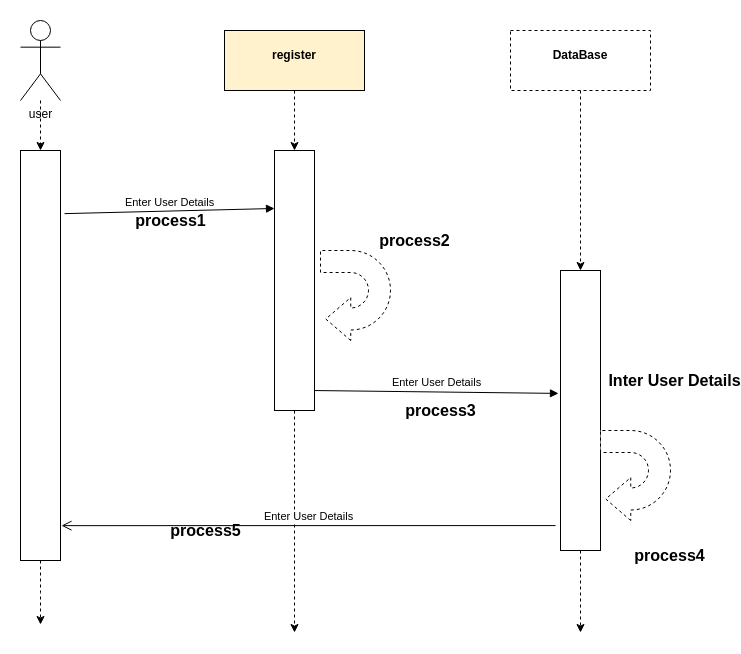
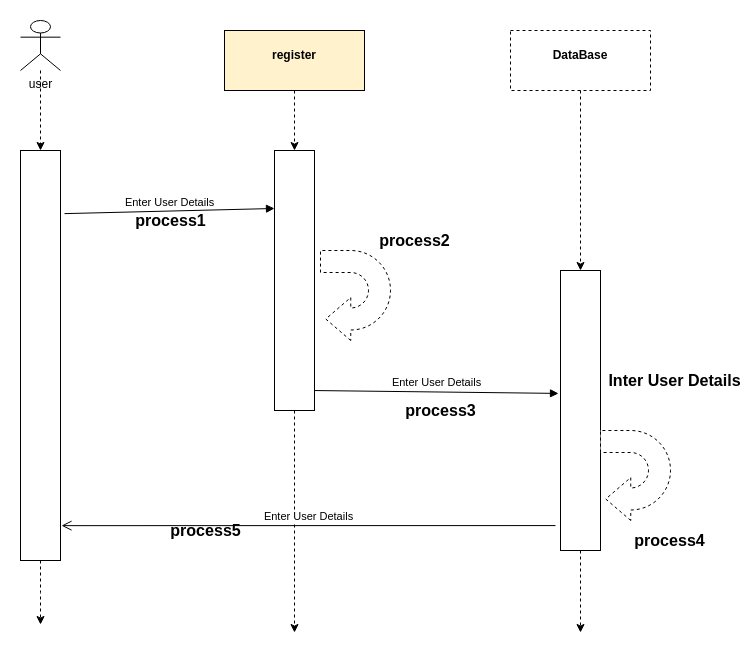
node "user": size 40x80 -> 40x50
node "process4": moved (669, 556) -> (669, 541)
